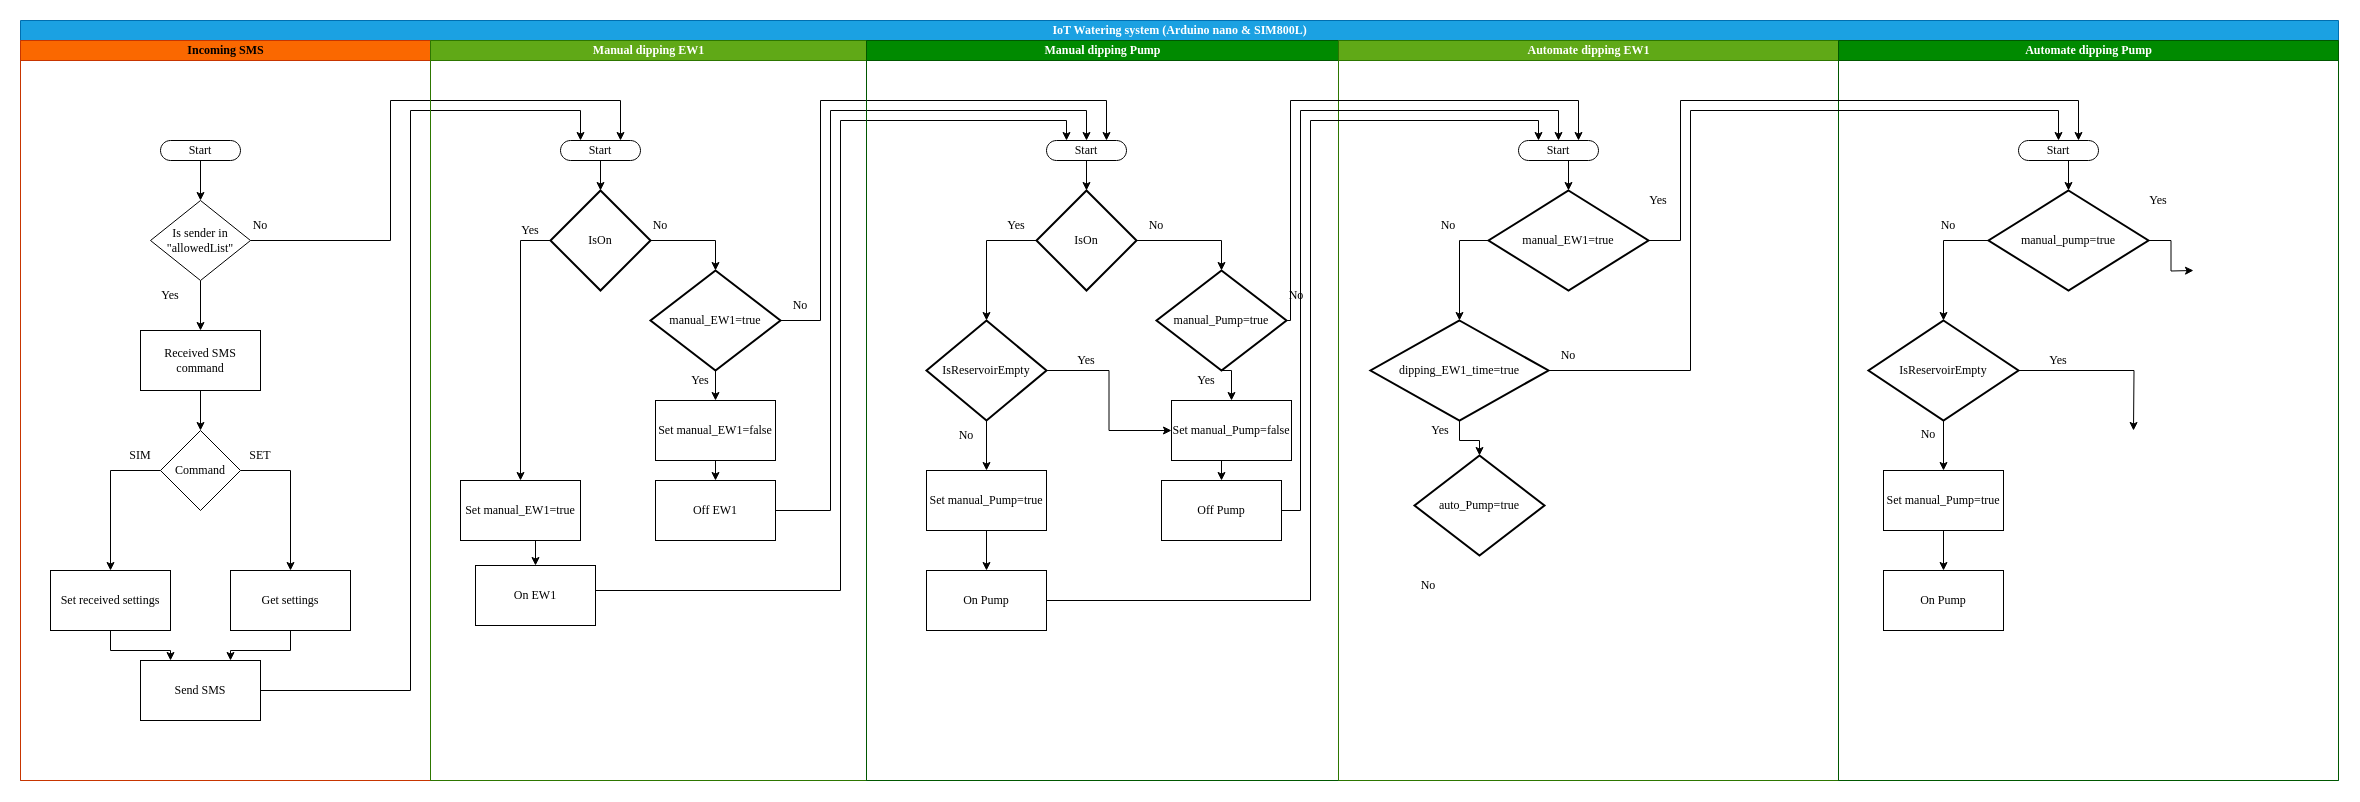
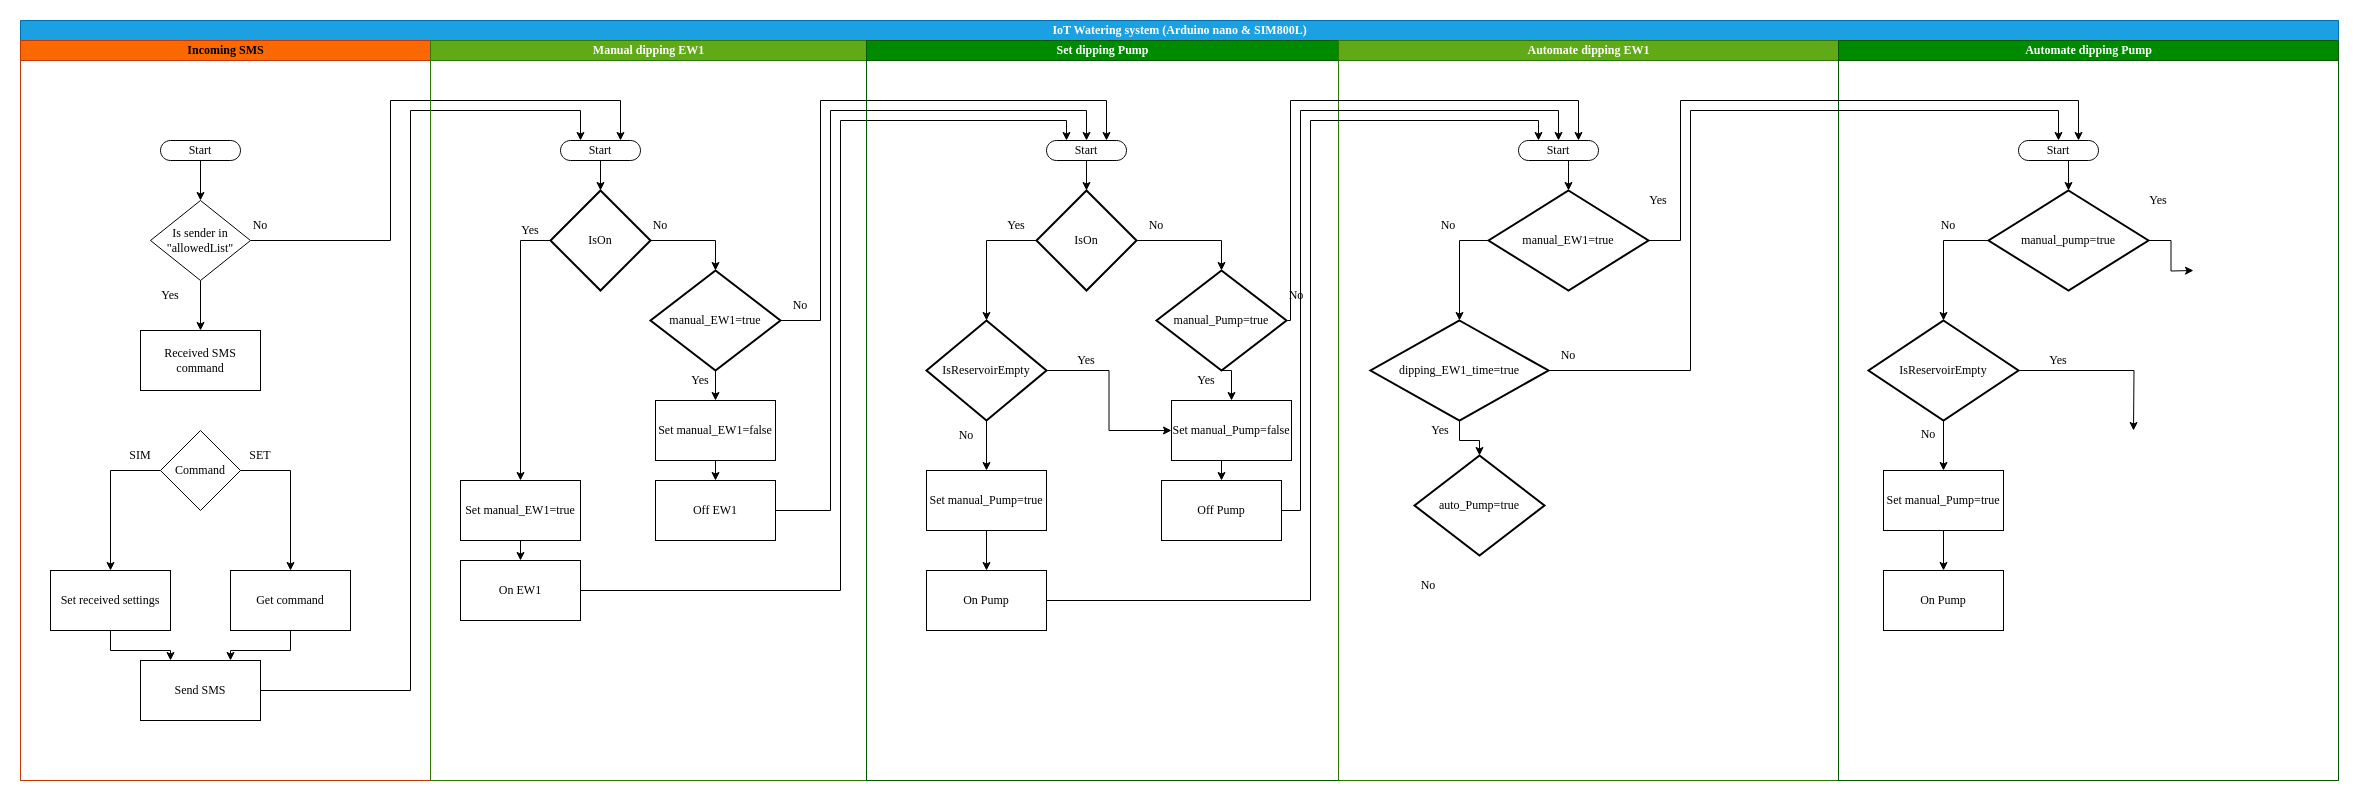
node "Manual dipping Pump": label "Manual dipping Pump" -> "Set dipping Pump"
edge "Received SMS command" -> "Command": removed
node "On EW1": moved (536, 596) -> (521, 591)
node "Get settings": label "Get settings" -> "Get command"
